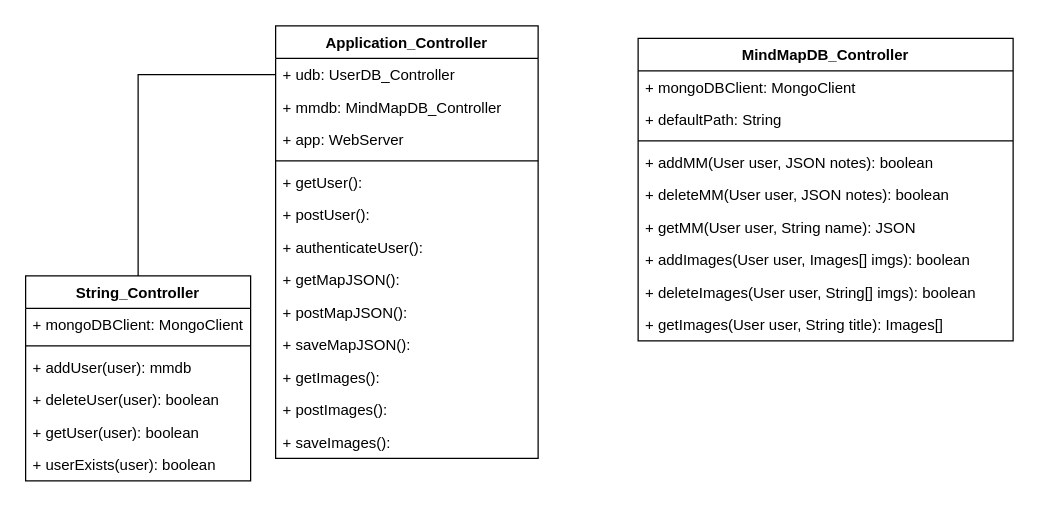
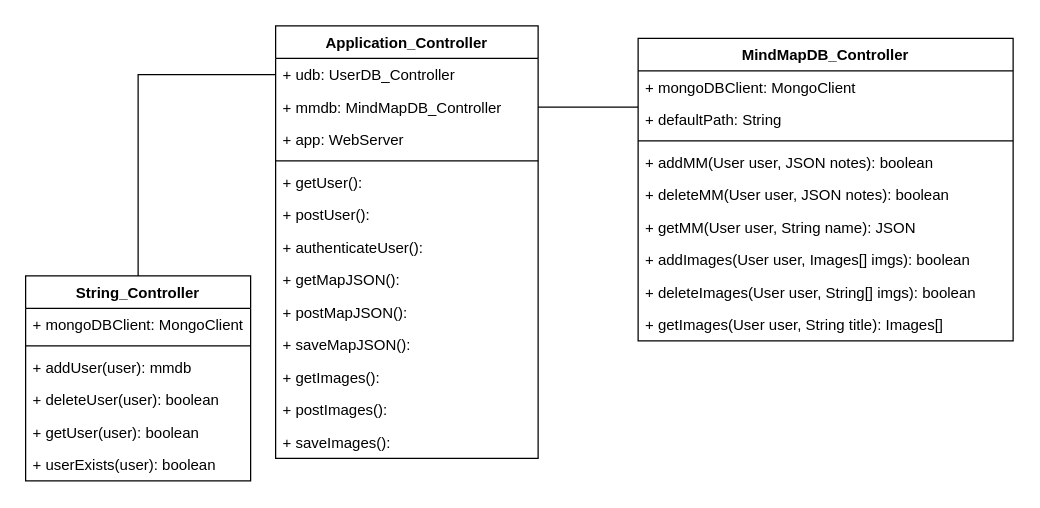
edge "+ mmdb: MindMapDB_Controller" -- "MindMapDB_Controller": added
